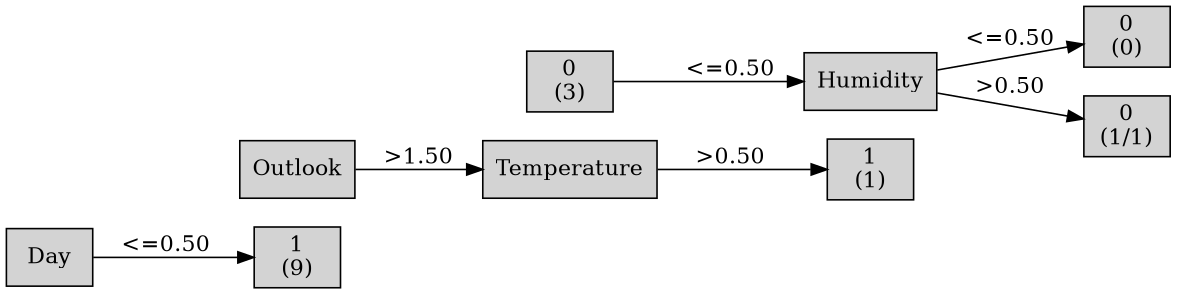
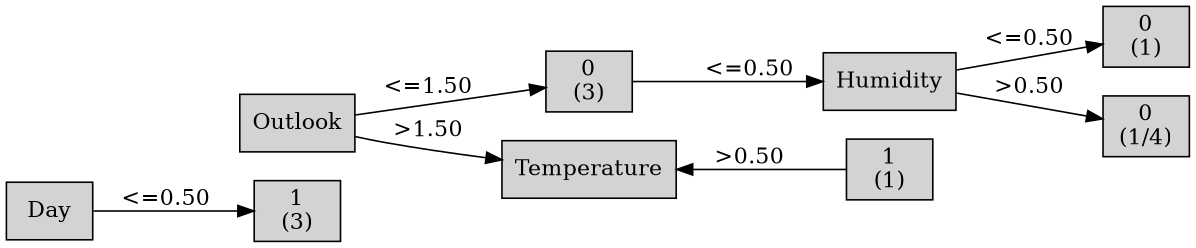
node "0 (0)": label "0 (0)" -> "0 (1)"
edge "Outlook" -> "0 (3)": added, label "<=1.50"
node "0 (1/1)": label "0 (1/1)" -> "0 (1/4)"
edge "Temperature" -> "1 (1)": reversed
node "1 (9)": label "1 (9)" -> "1 (3)"
